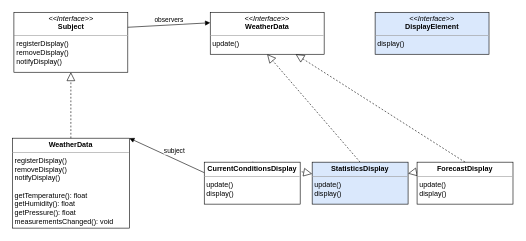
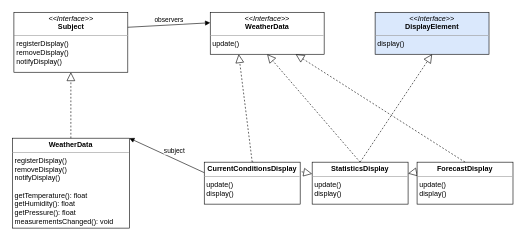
edge "StatisticsDisplay update() display()" -> "<<Interface>> DisplayElement display()": added
edge "CurrentConditionsDisplay update() display()" -> "<<Interface>> WeatherData update()": added
node "StatisticsDisplay update() display()": fillcolor #dae8fc -> #ffffff
